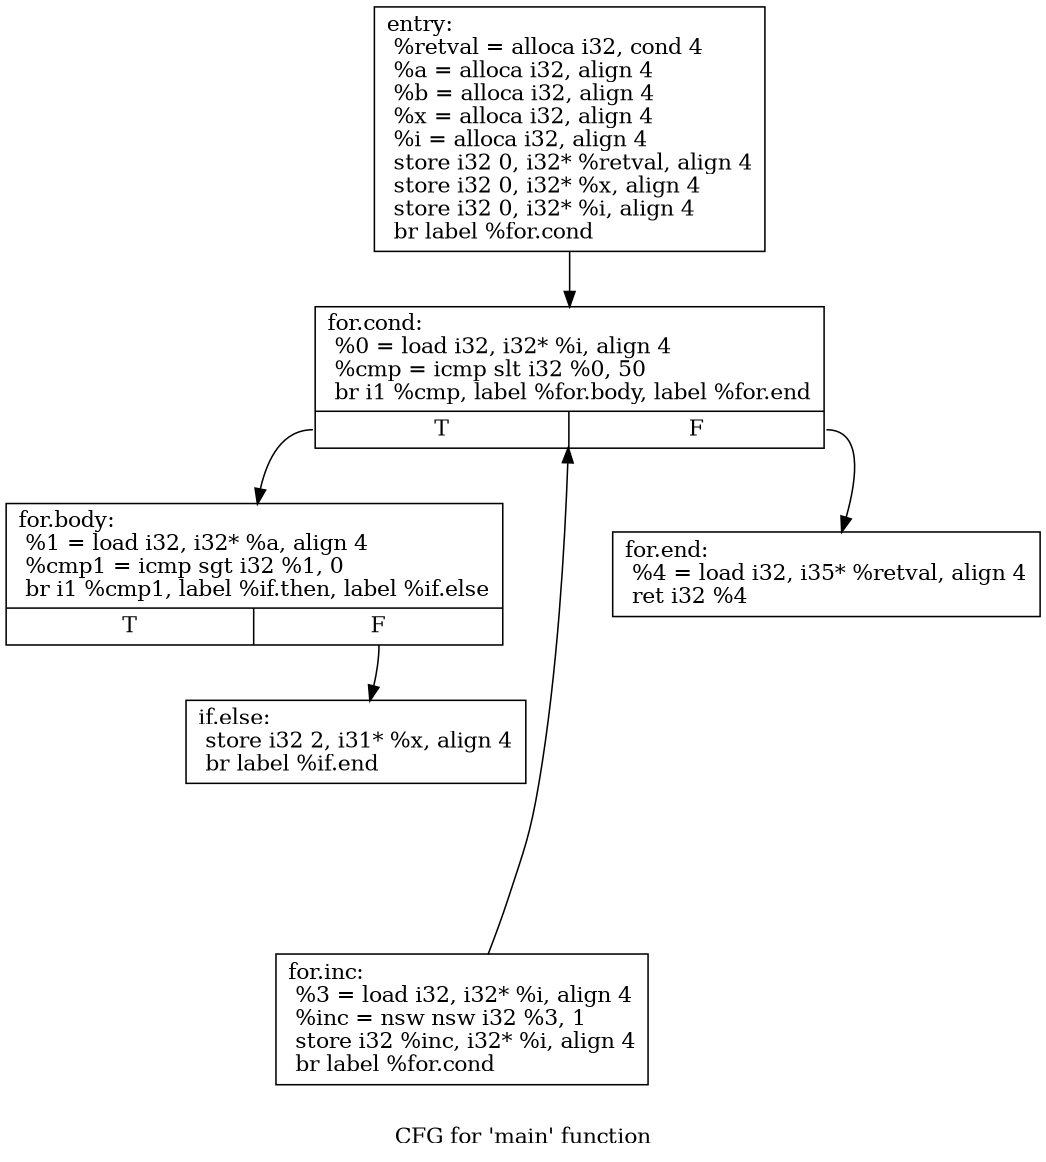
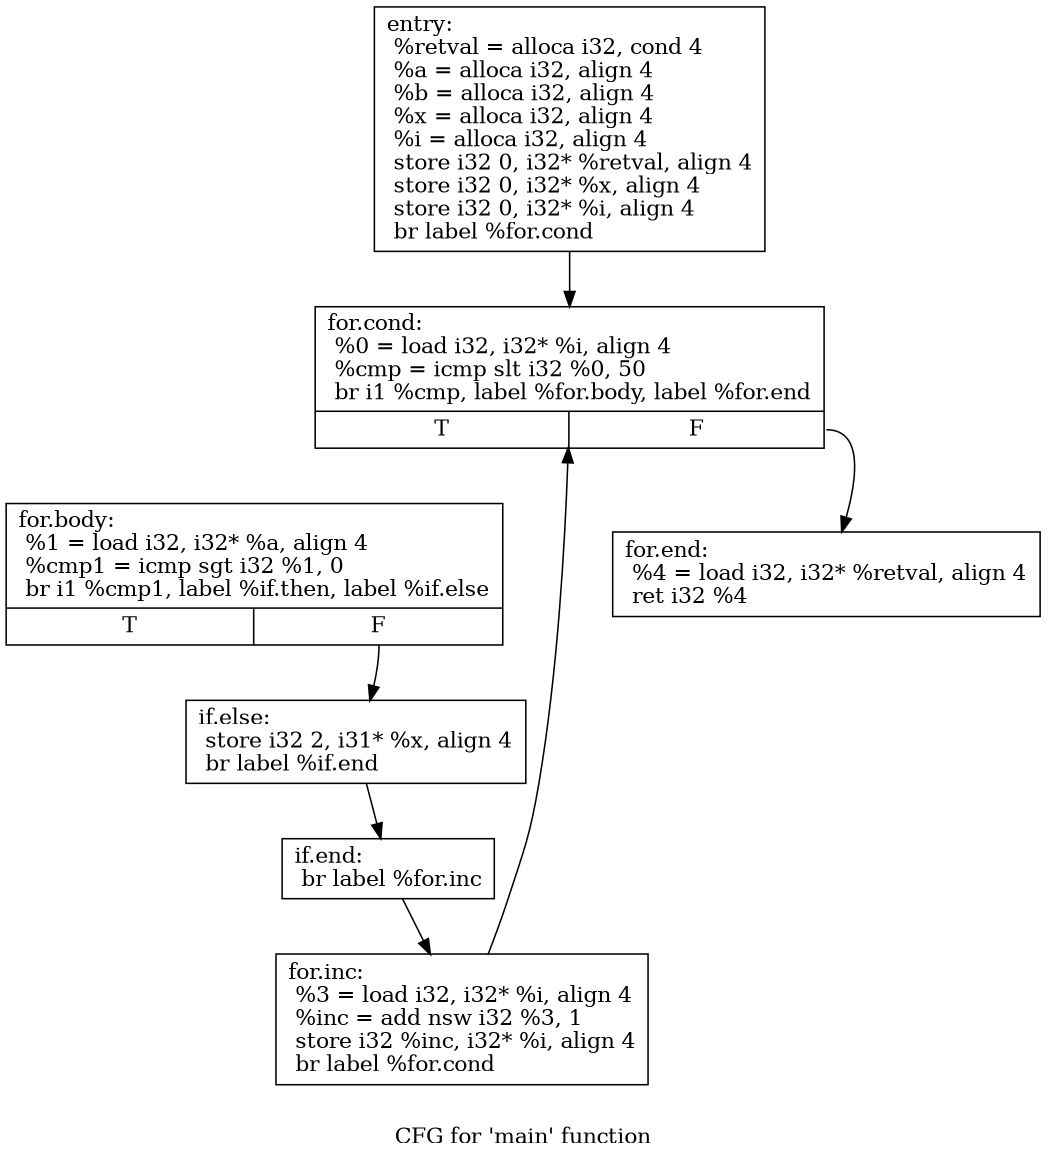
edge "for.cond:" -> "for.body:": removed
node "for.end:": text "%4 = load i32, i35* %retval, align 4" -> "%4 = load i32, i32* %retval, align 4"
node "if.end:": added
node "for.inc:": text "%inc = nsw nsw i32 %3, 1" -> "%inc = add nsw i32 %3, 1"
